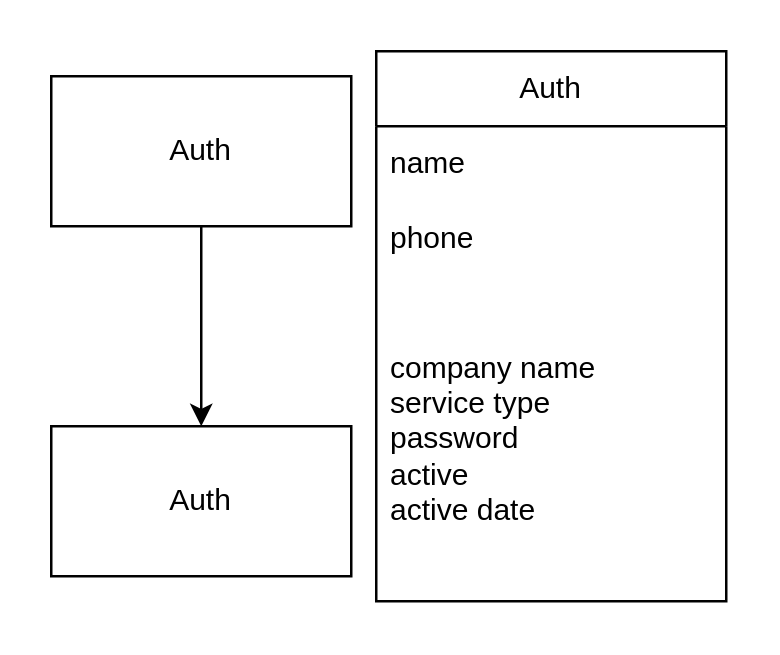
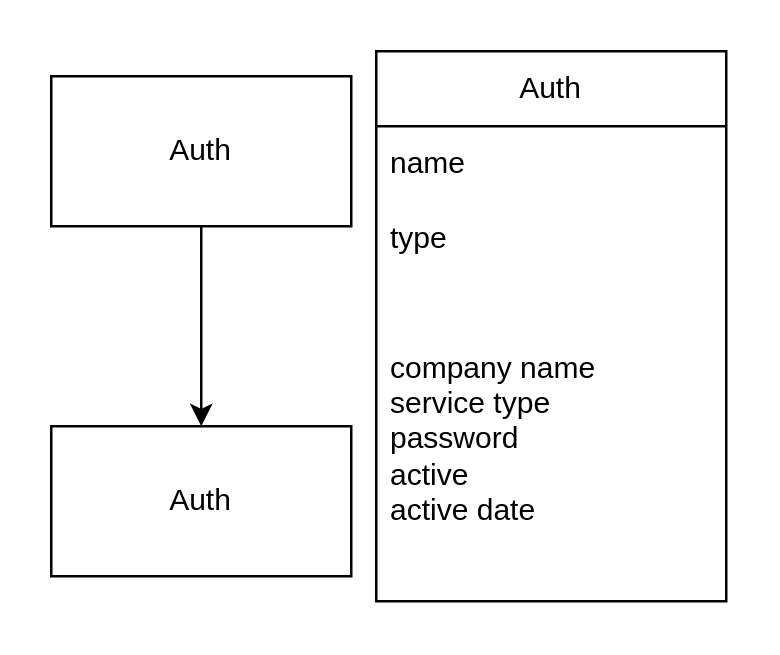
node "phone": label "phone" -> "type"
